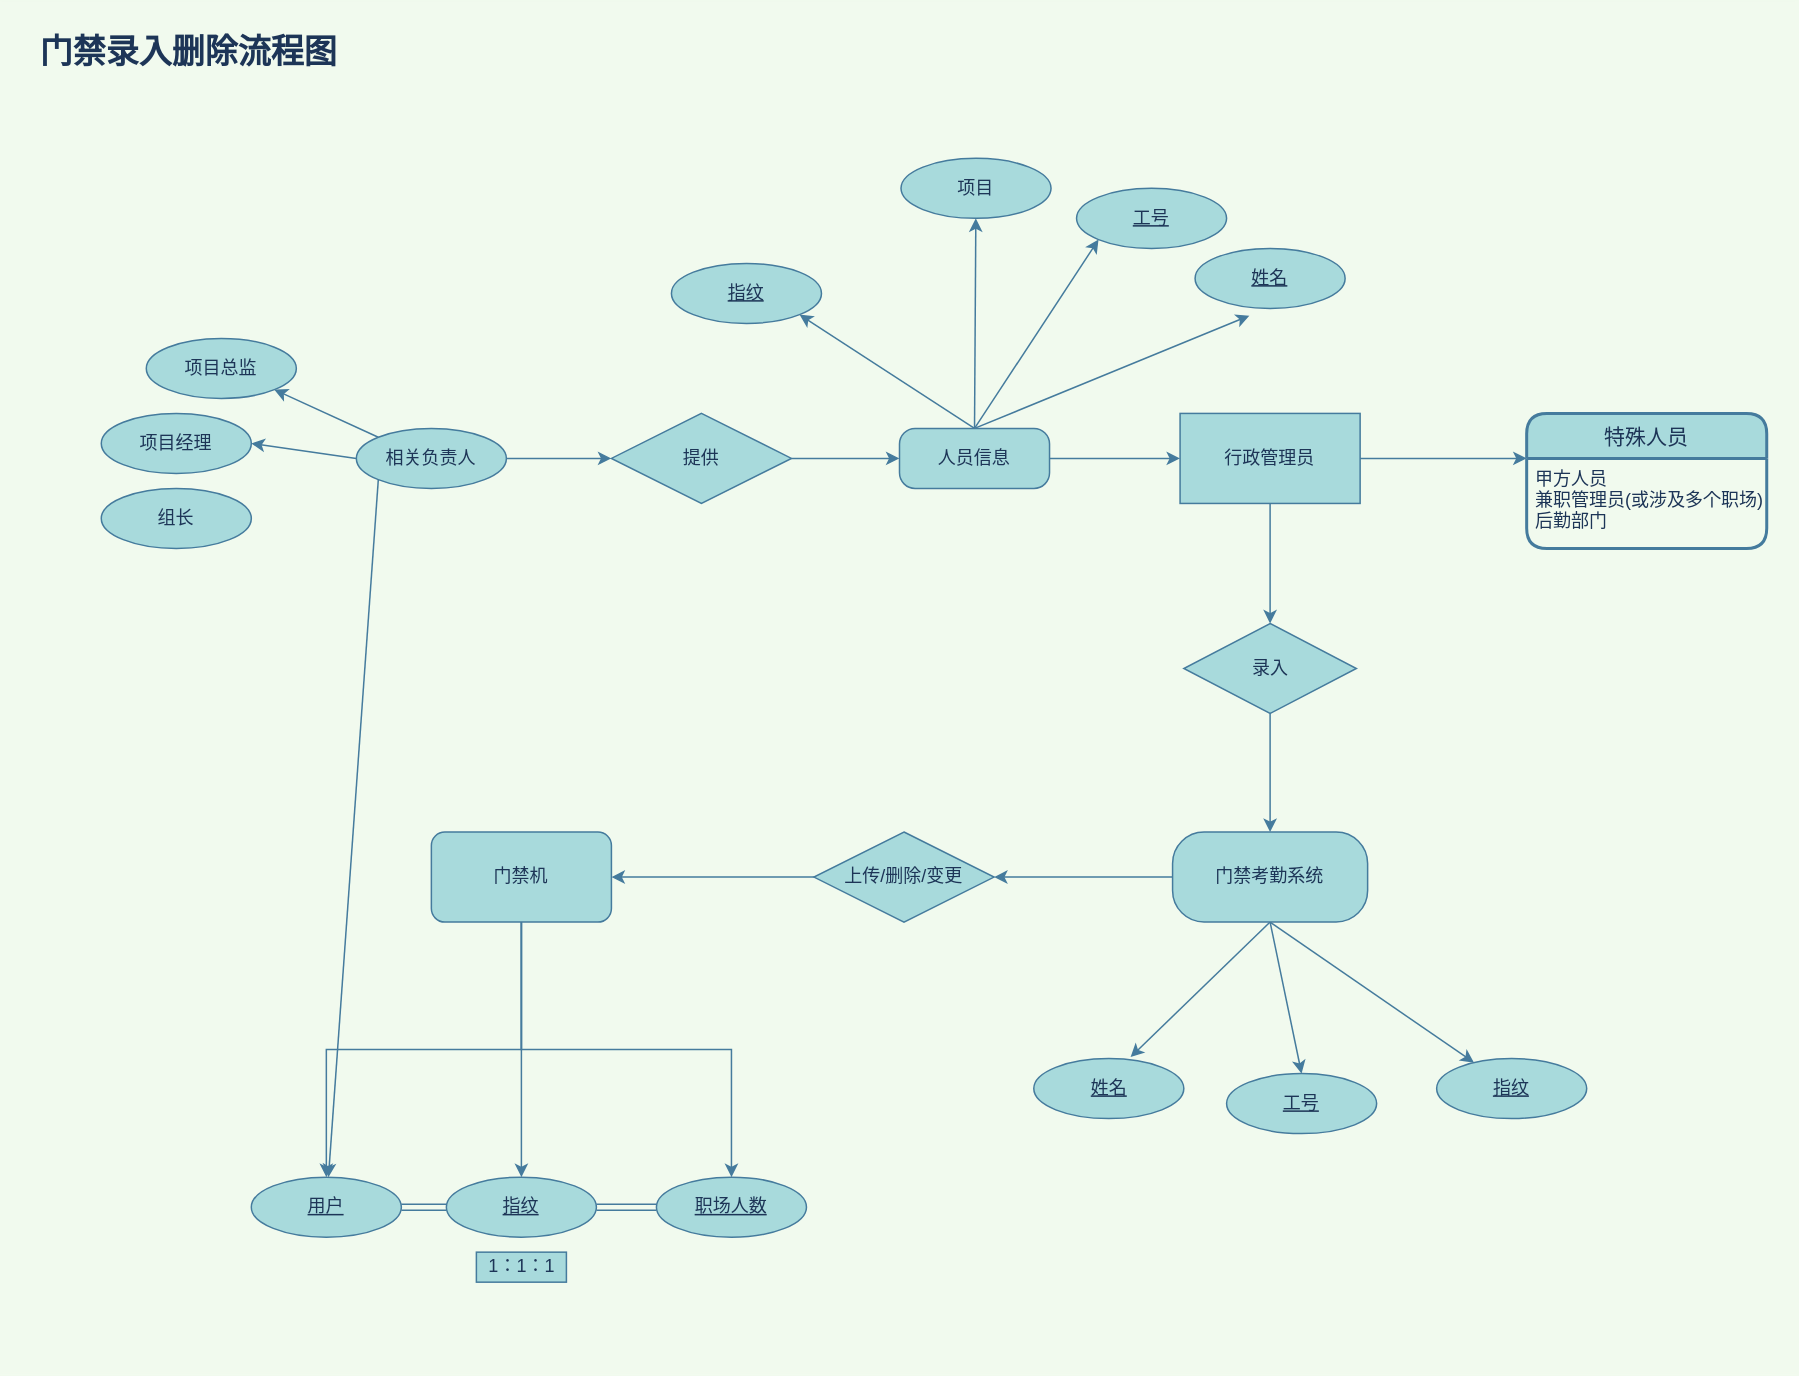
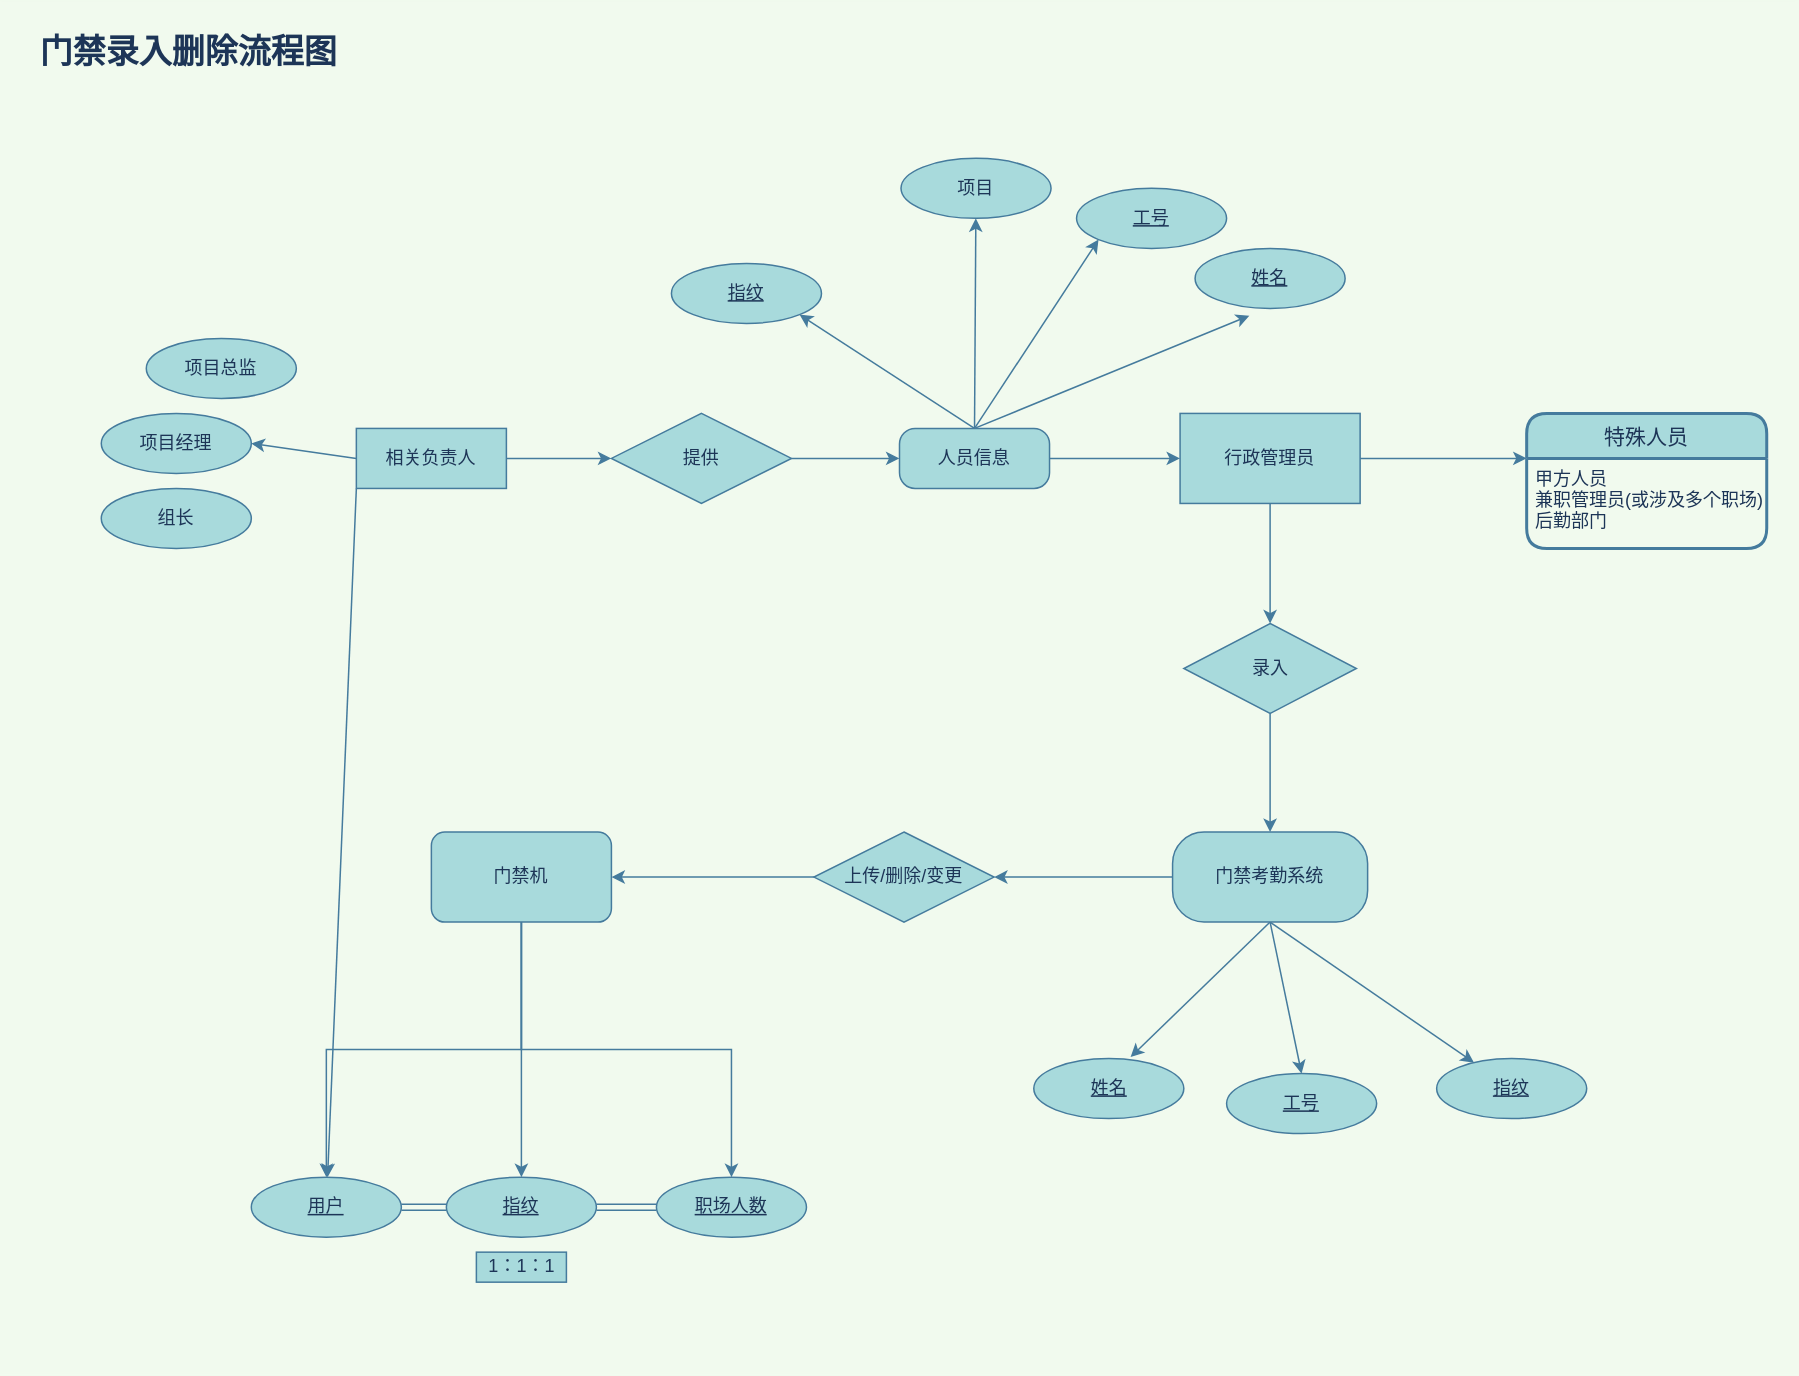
edge "相关负责人" -> "项目总监": removed
node "相关负责人": shape ellipse -> rounded rectangle
